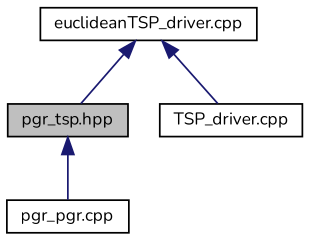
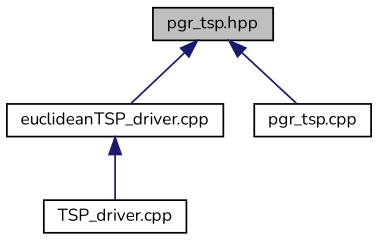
edge "pgr_tsp.hpp" -> "euclideanTSP_driver.cpp": reversed
node "pgr_pgr.cpp": label "pgr_pgr.cpp" -> "pgr_tsp.cpp"
